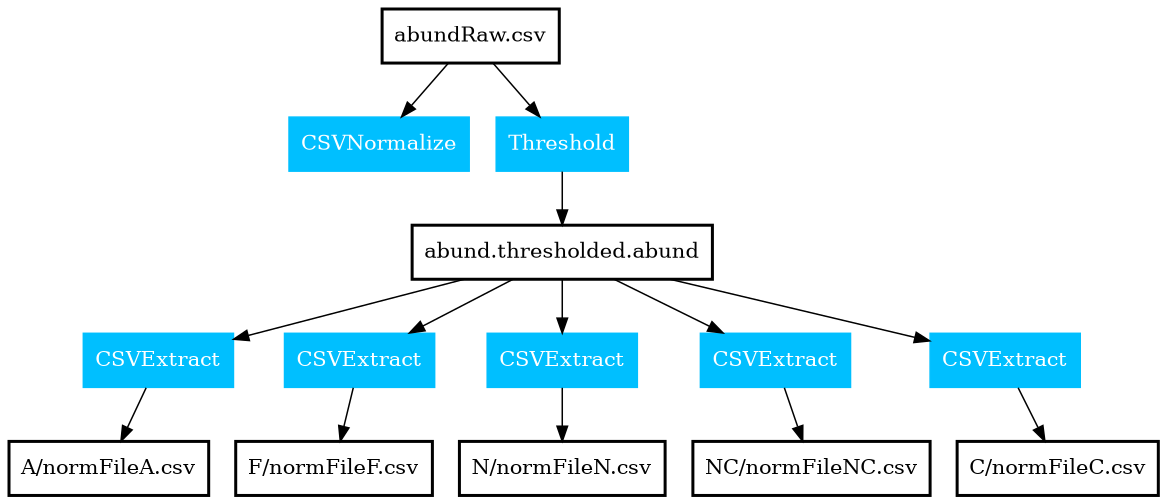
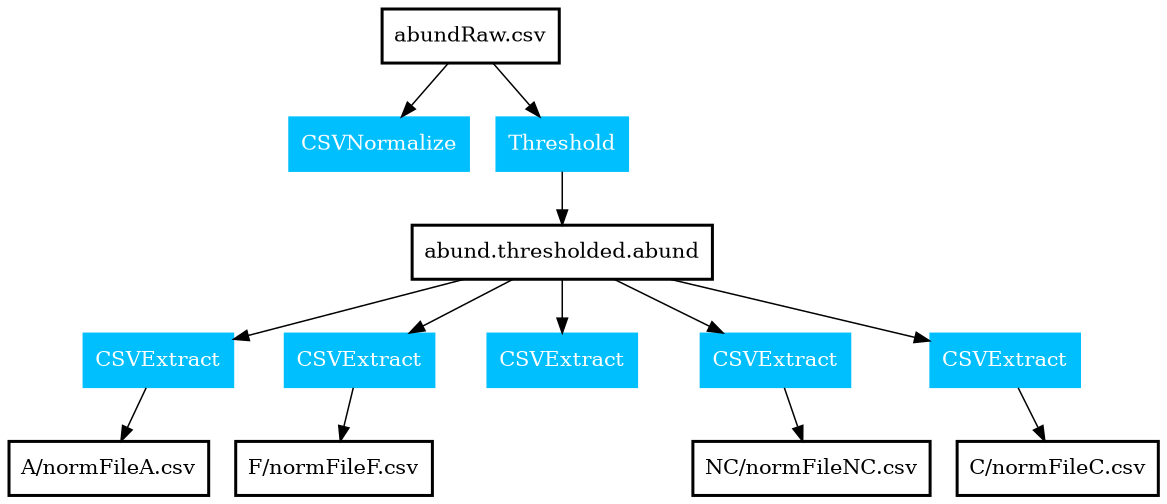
node "N/normFileN.csv": removed
